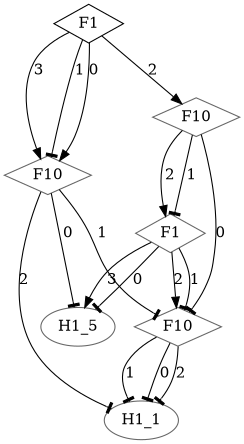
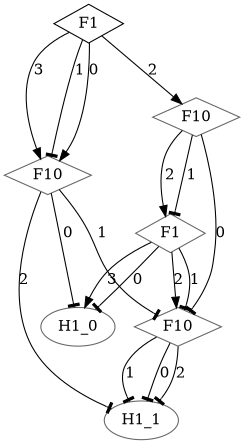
node "H1_5": label "H1_5" -> "H1_0"
